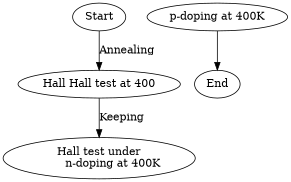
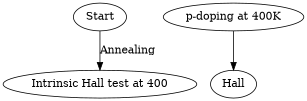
node "Hall Hall test at 400": label "Hall Hall test at 400" -> "Intrinsic Hall test at 400"
node "End": label "End" -> "Hall"
node "Hall test under n-doping at 400K": removed
